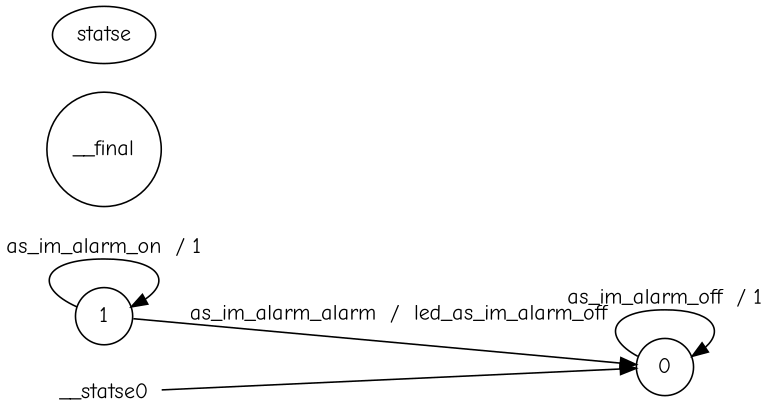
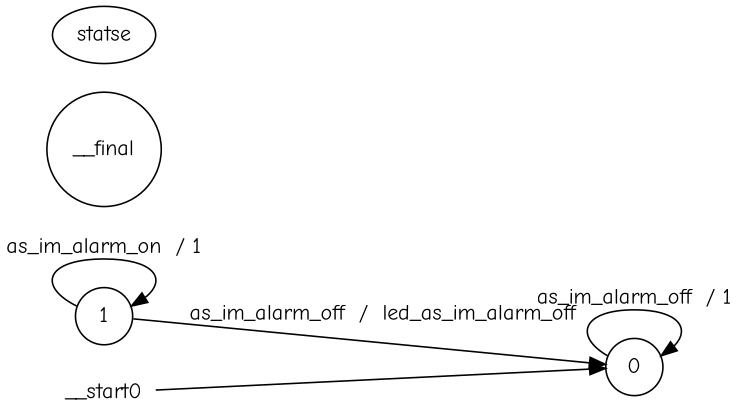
edge "1" -> "0": label "as_im_alarm_alarm  /  led_as_im_alarm_off" -> "as_im_alarm_off  /  led_as_im_alarm_off"
node "__statse0": label "__statse0" -> "__start0"
